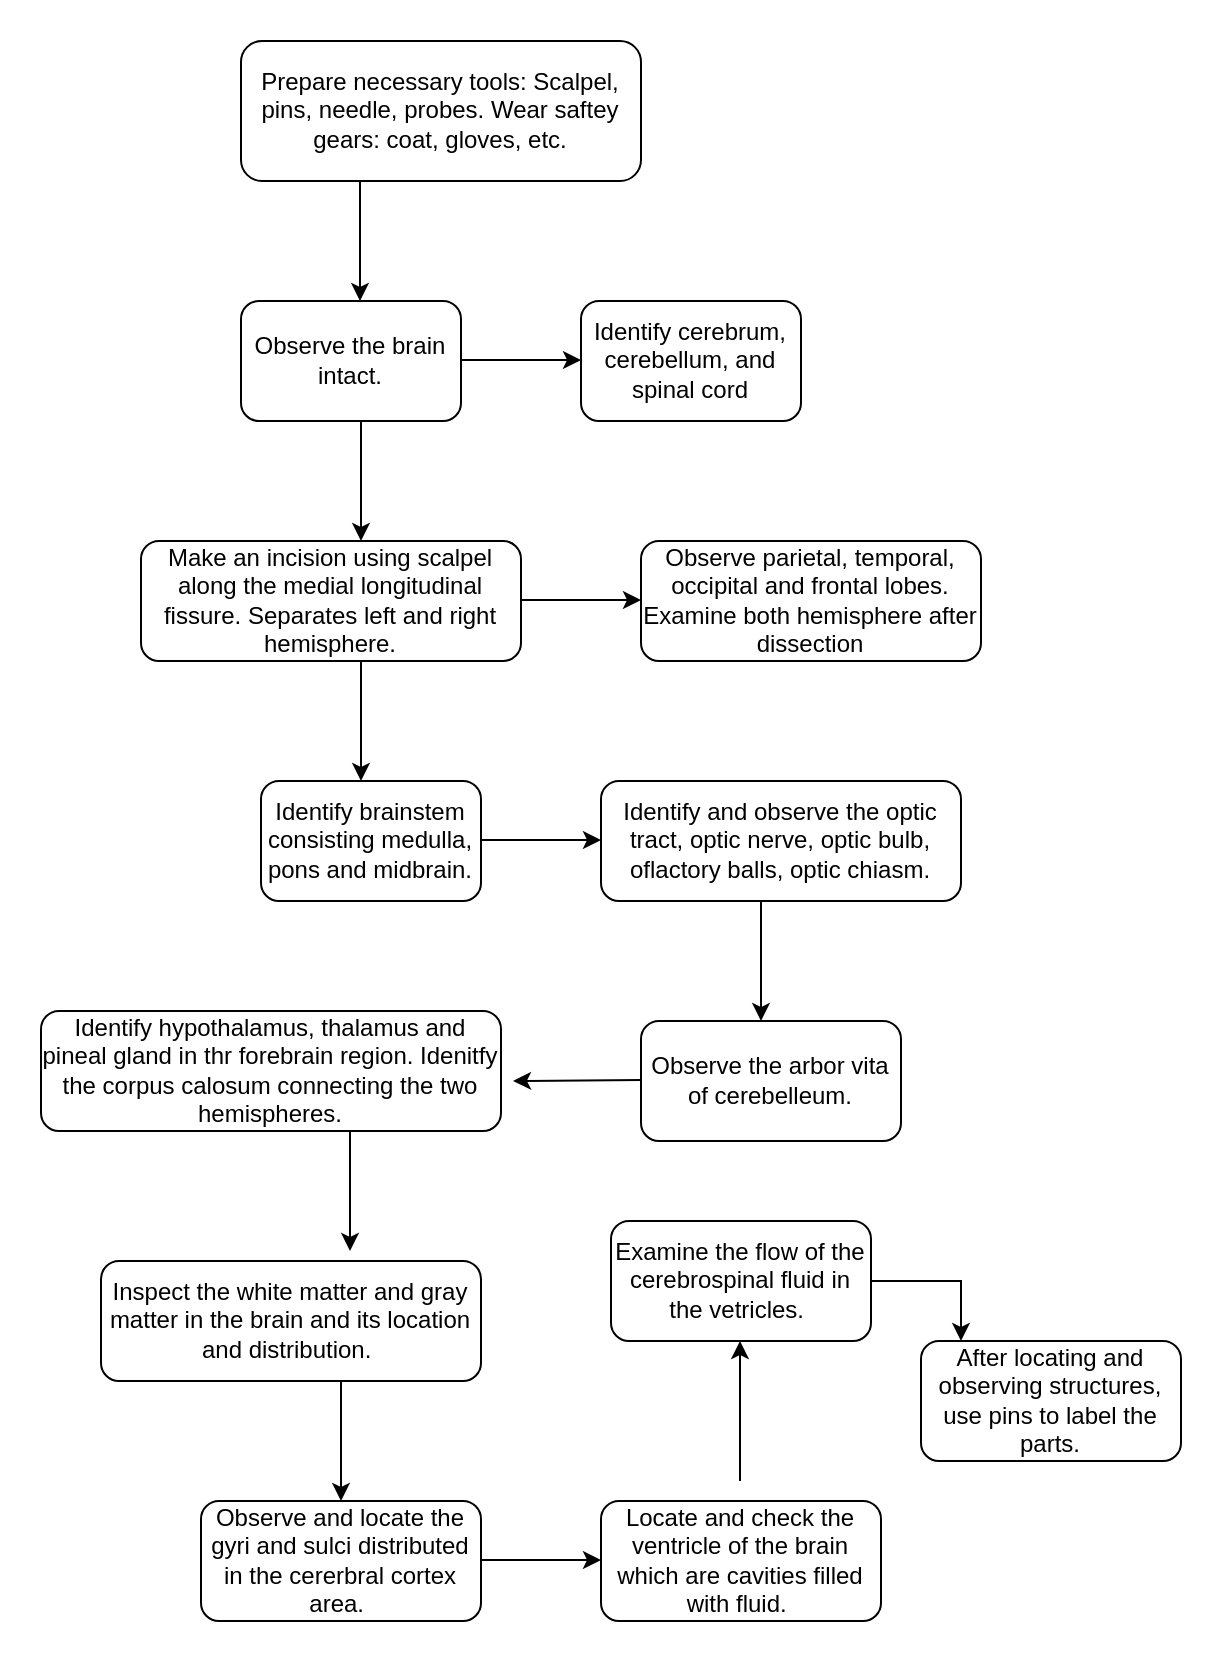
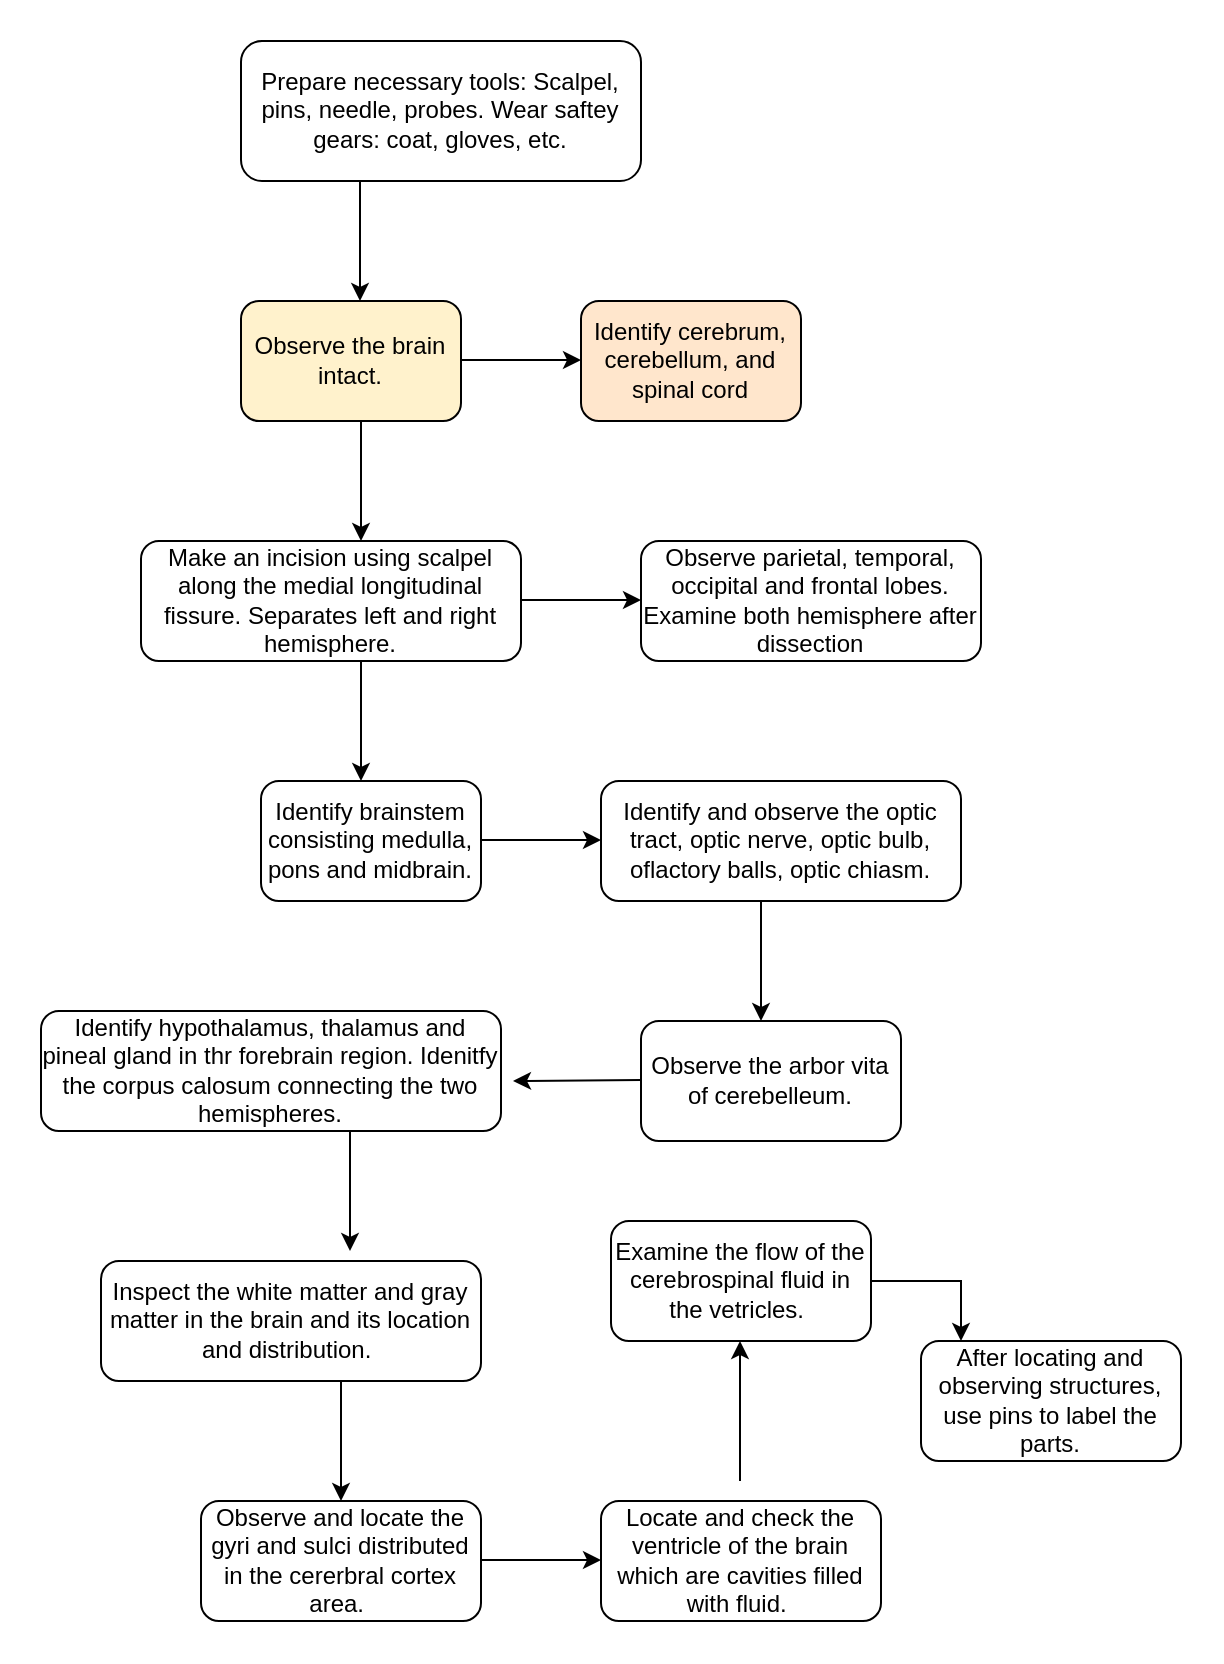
node "Observe the brain intact.": fillcolor #ffffff -> #fff2cc
node "Identify cerebrum, cerebellum, and spinal cord": fillcolor #ffffff -> #ffe6cc
